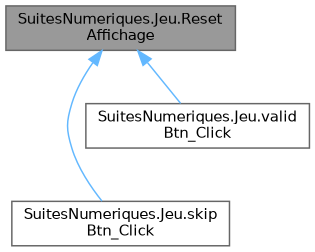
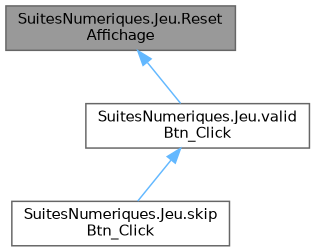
edge "SuitesNumeriques.Jeu.skip Btn_Click" -> "SuitesNumeriques.Jeu.Reset Affichage": now "SuitesNumeriques.Jeu.skip Btn_Click" -> "SuitesNumeriques.Jeu.valid Btn_Click"
